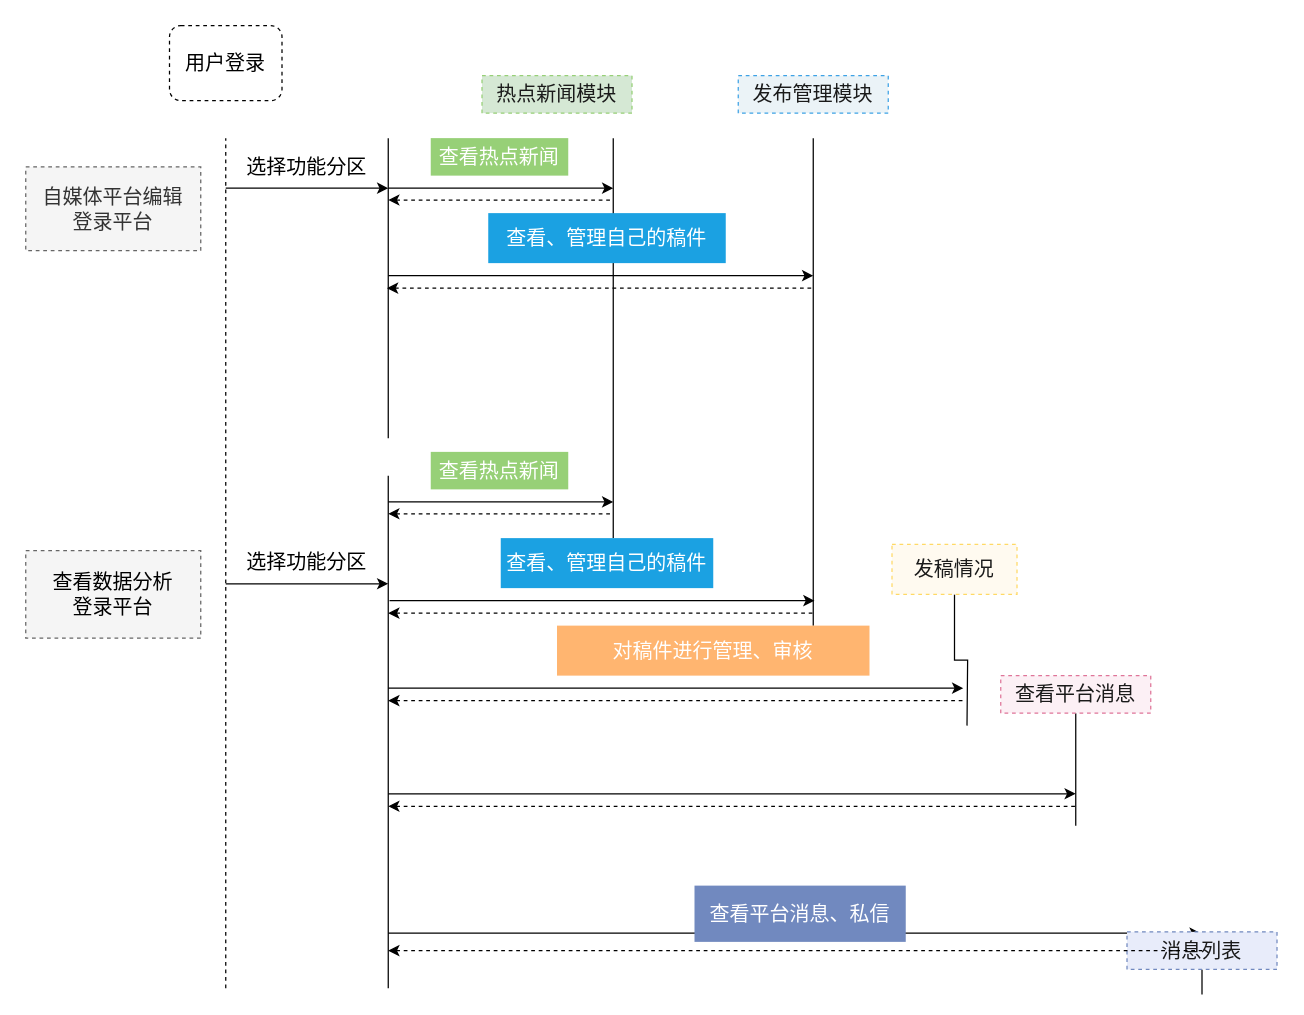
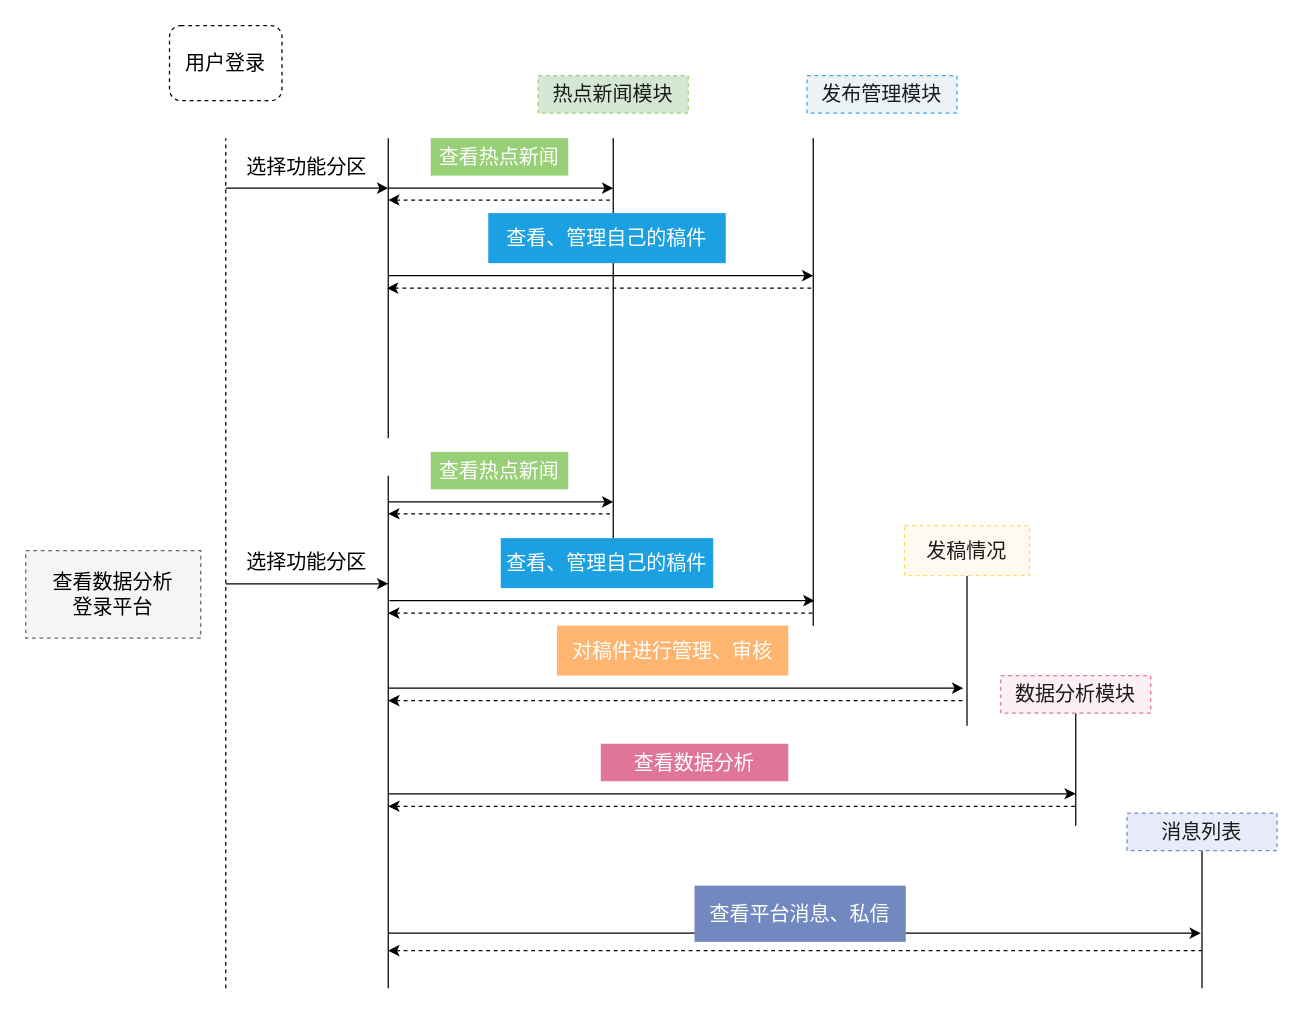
node "热点新闻模块": moved (557, 94) -> (613, 94)
node "发布管理模块": moved (813, 94) -> (882, 94)
node "自媒体平台编辑登录平台": removed
node "发稿情况": moved (954, 569) -> (967, 551)
node "对稿件进行管理、审核": size 313x50 -> 231x50
node "查看平台消息": label "查看平台消息" -> "数据分析模块"
node "查看数据分析": added
node "消息列表": moved (1202, 951) -> (1202, 832)
